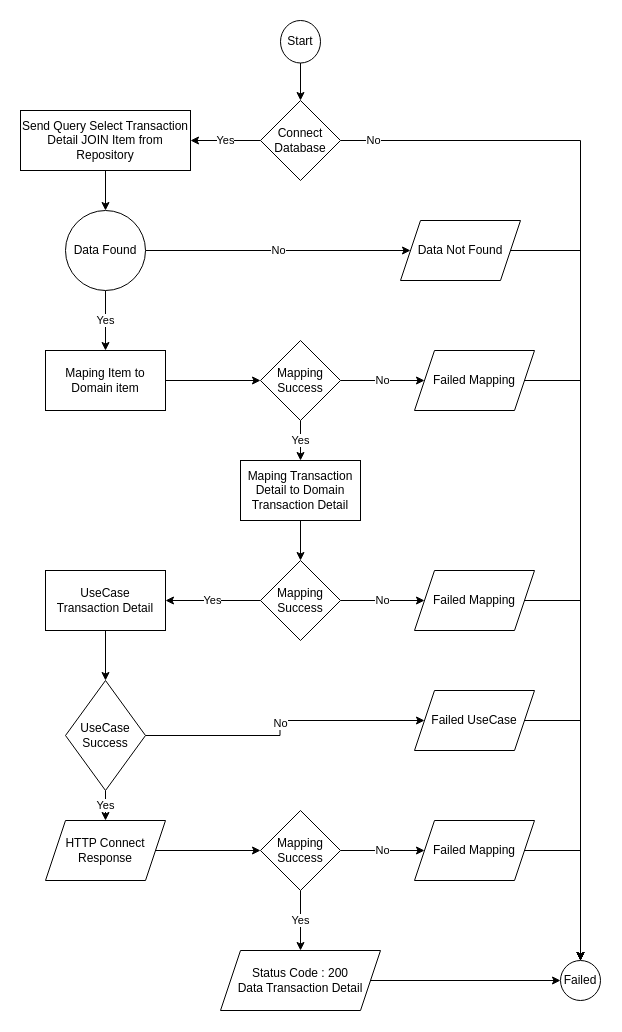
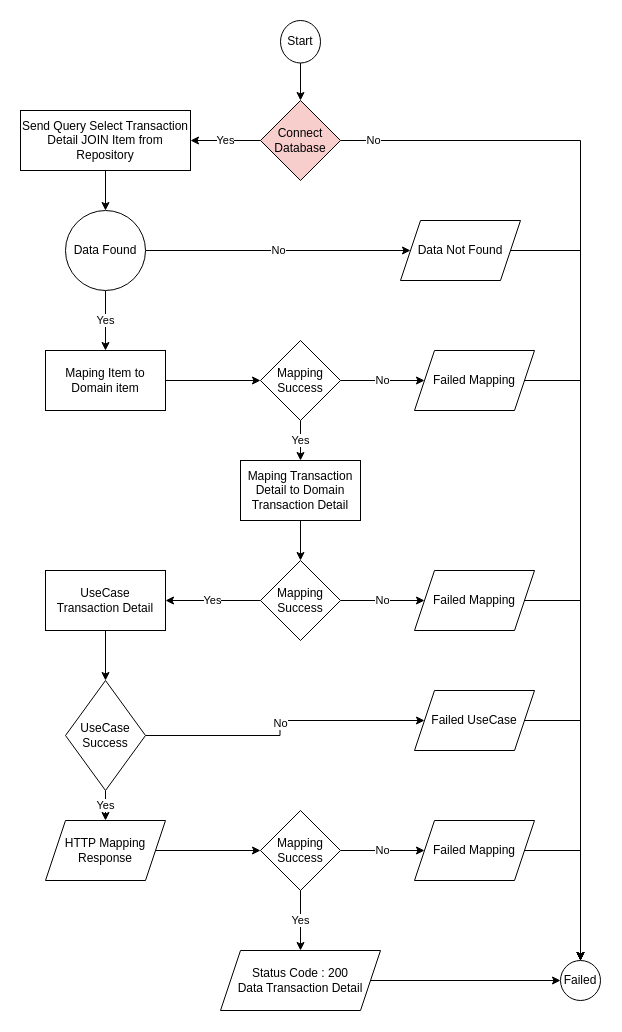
node "Connect Database": fillcolor #ffffff -> #f8cecc
node "HTTP Connect Response": label "HTTP Connect Response" -> "HTTP Mapping Response"
